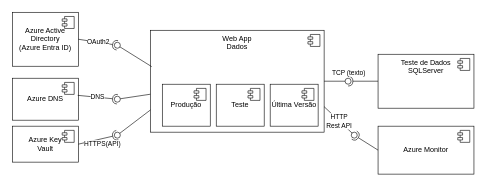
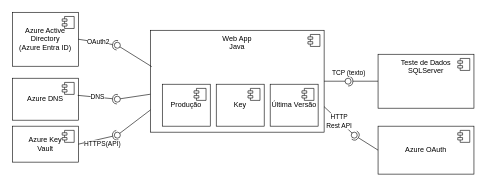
node "Web App Dados": label "Web App Dados" -> "Web App Java"
node "Teste": label "Teste" -> "Key"
node "Azure Monitor": label "Azure Monitor" -> "Azure OAuth"
